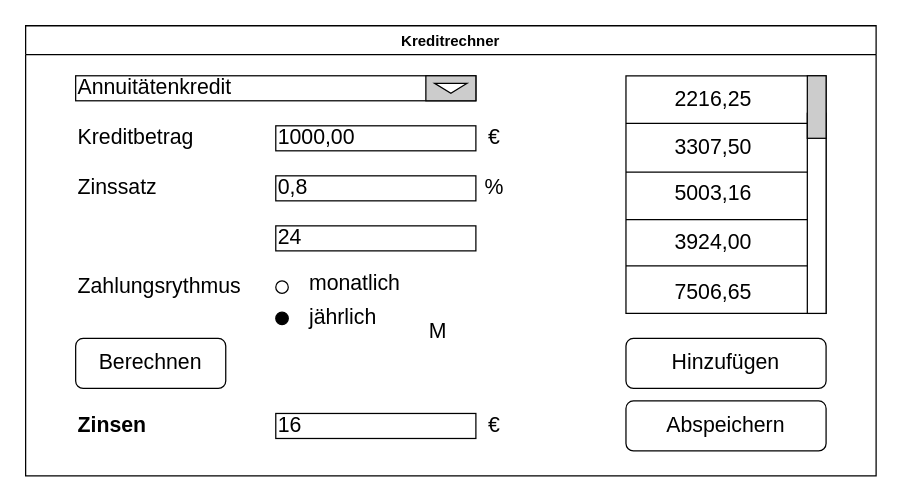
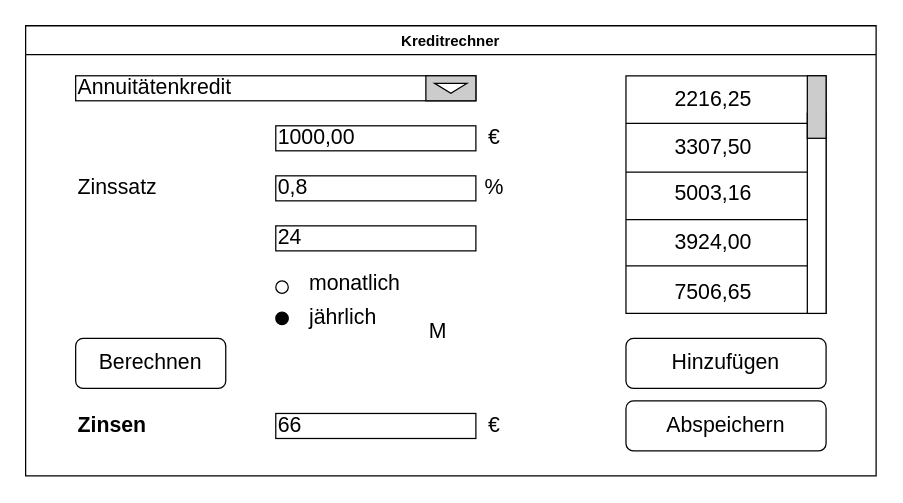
node "Kreditbetrag": removed
node "Zahlungsrythmus": removed
node "16": label "16" -> "66"
